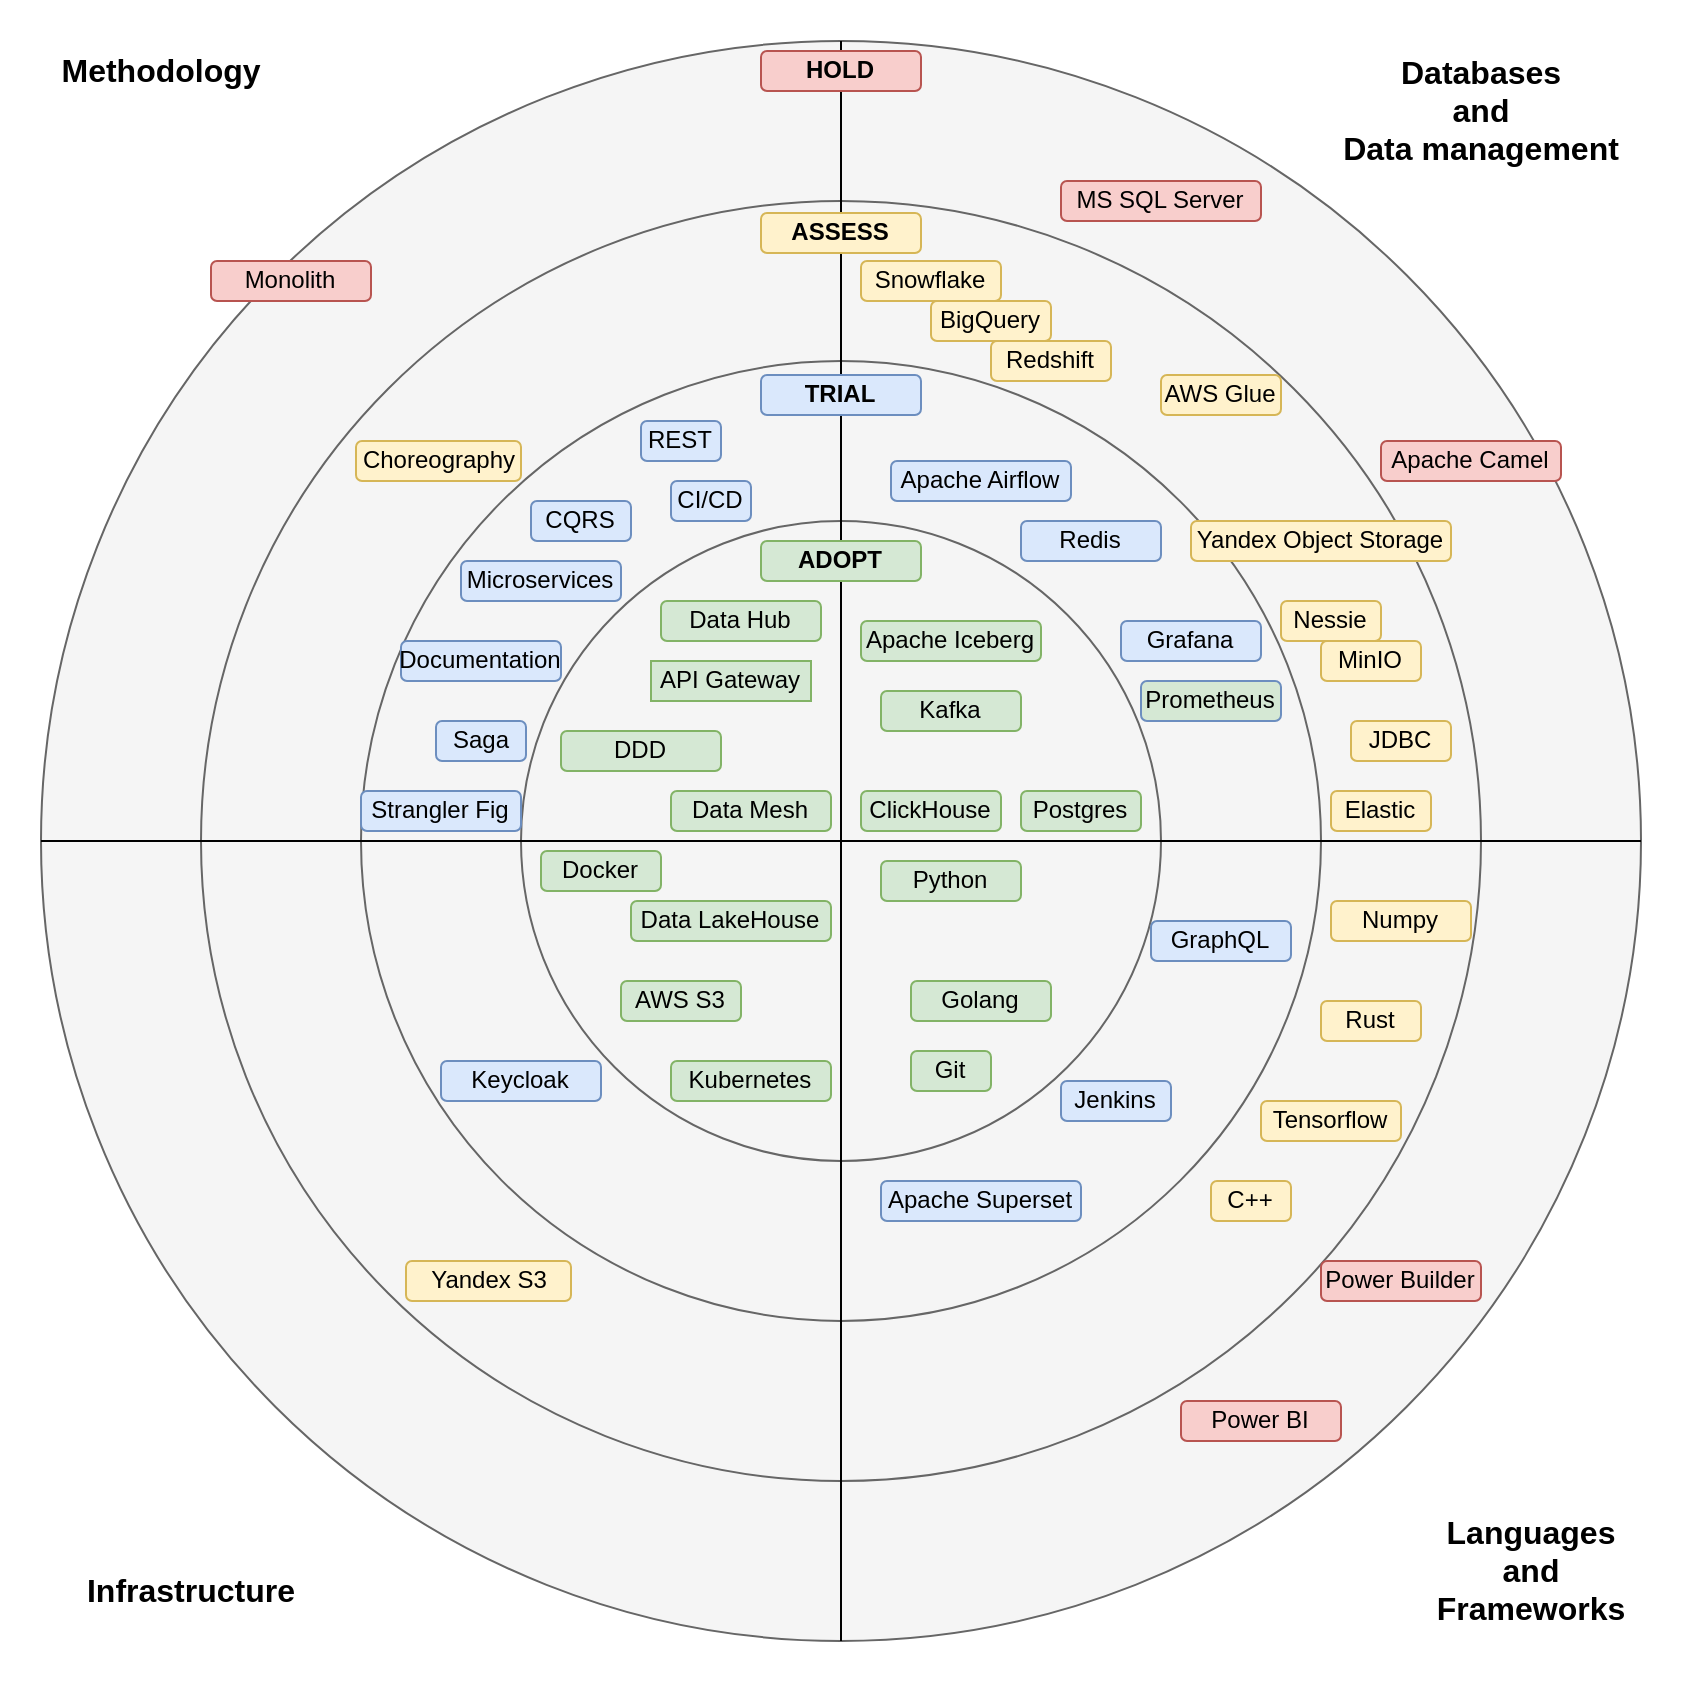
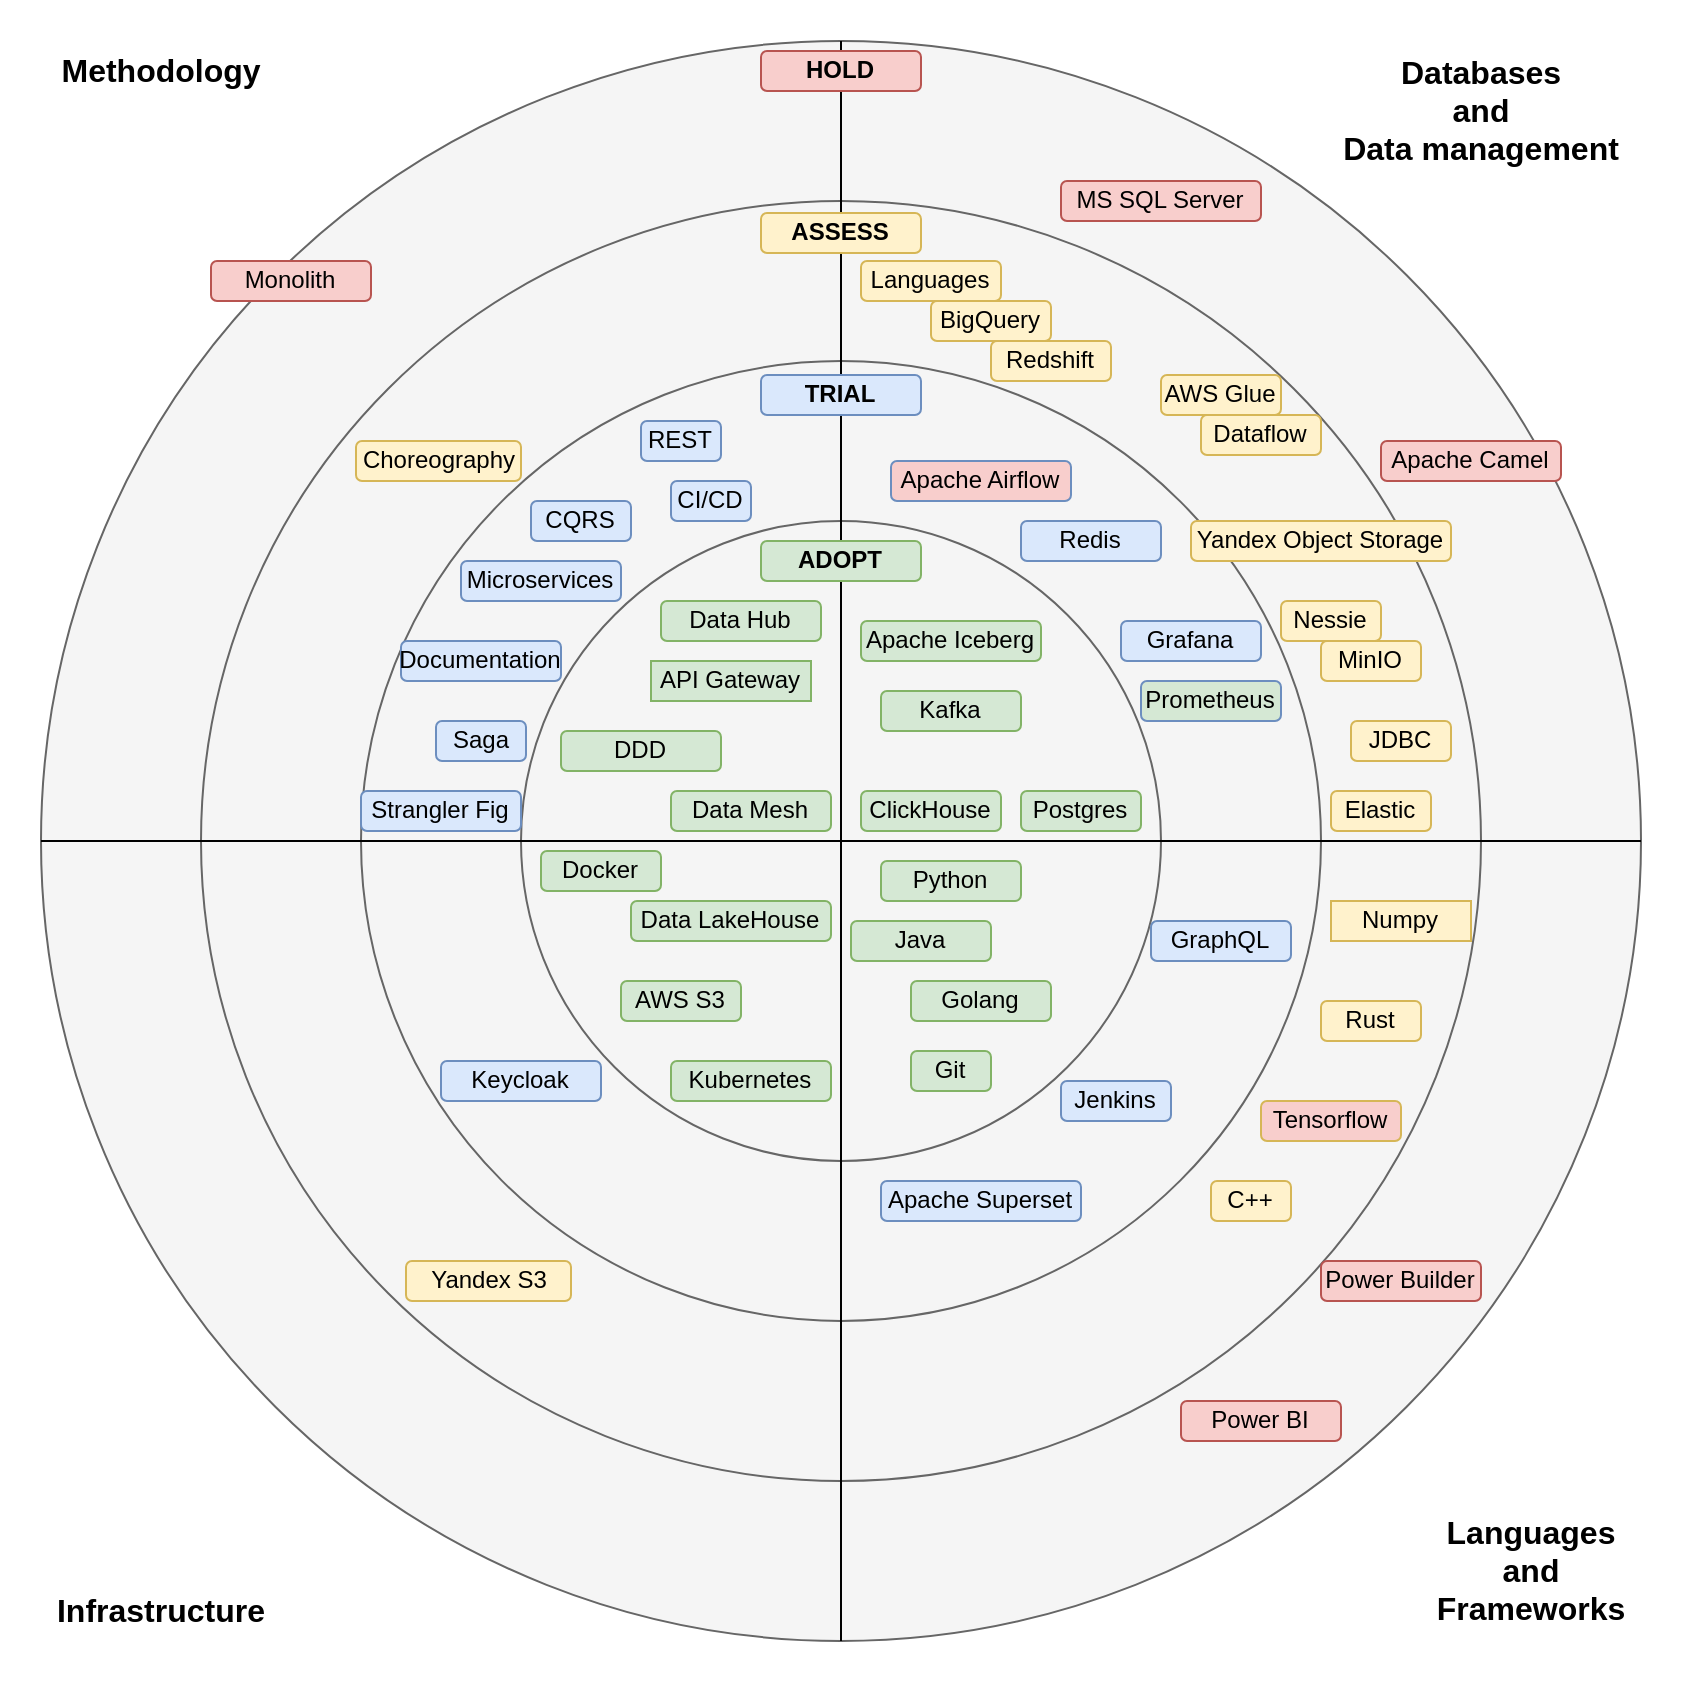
node "Snowflake": label "Snowflake" -> "Languages"
node "Dataflow": added
node "Apache Airflow": fillcolor #dae8fc -> #f8cecc
node "Numpy": shape rounded rectangle -> rectangle
node "Java": added
node "Tensorflow": fillcolor #fff2cc -> #f8cecc
node "Infrastructure": moved (191, 1591) -> (161, 1611)
